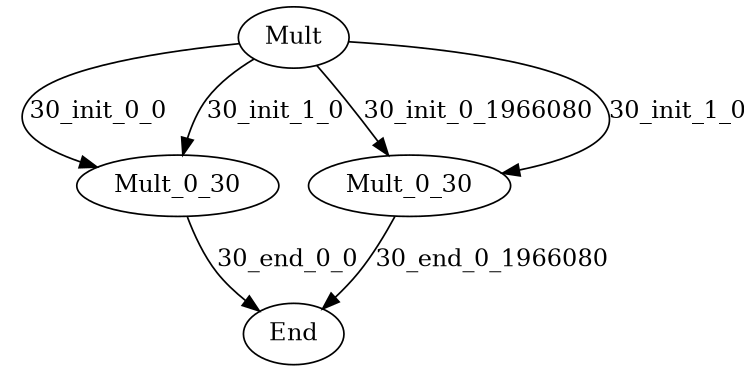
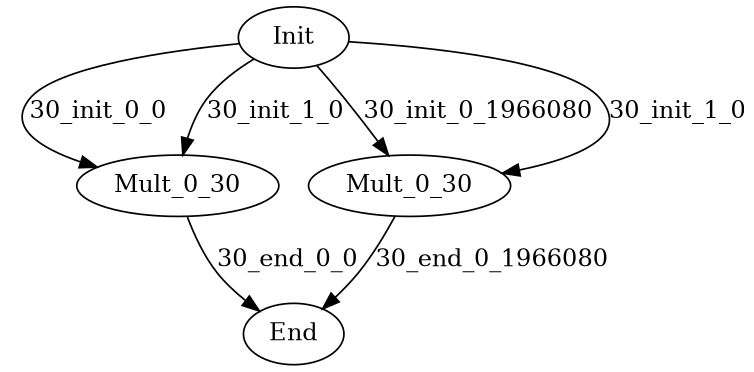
node "Mult": label "Mult" -> "Init"
